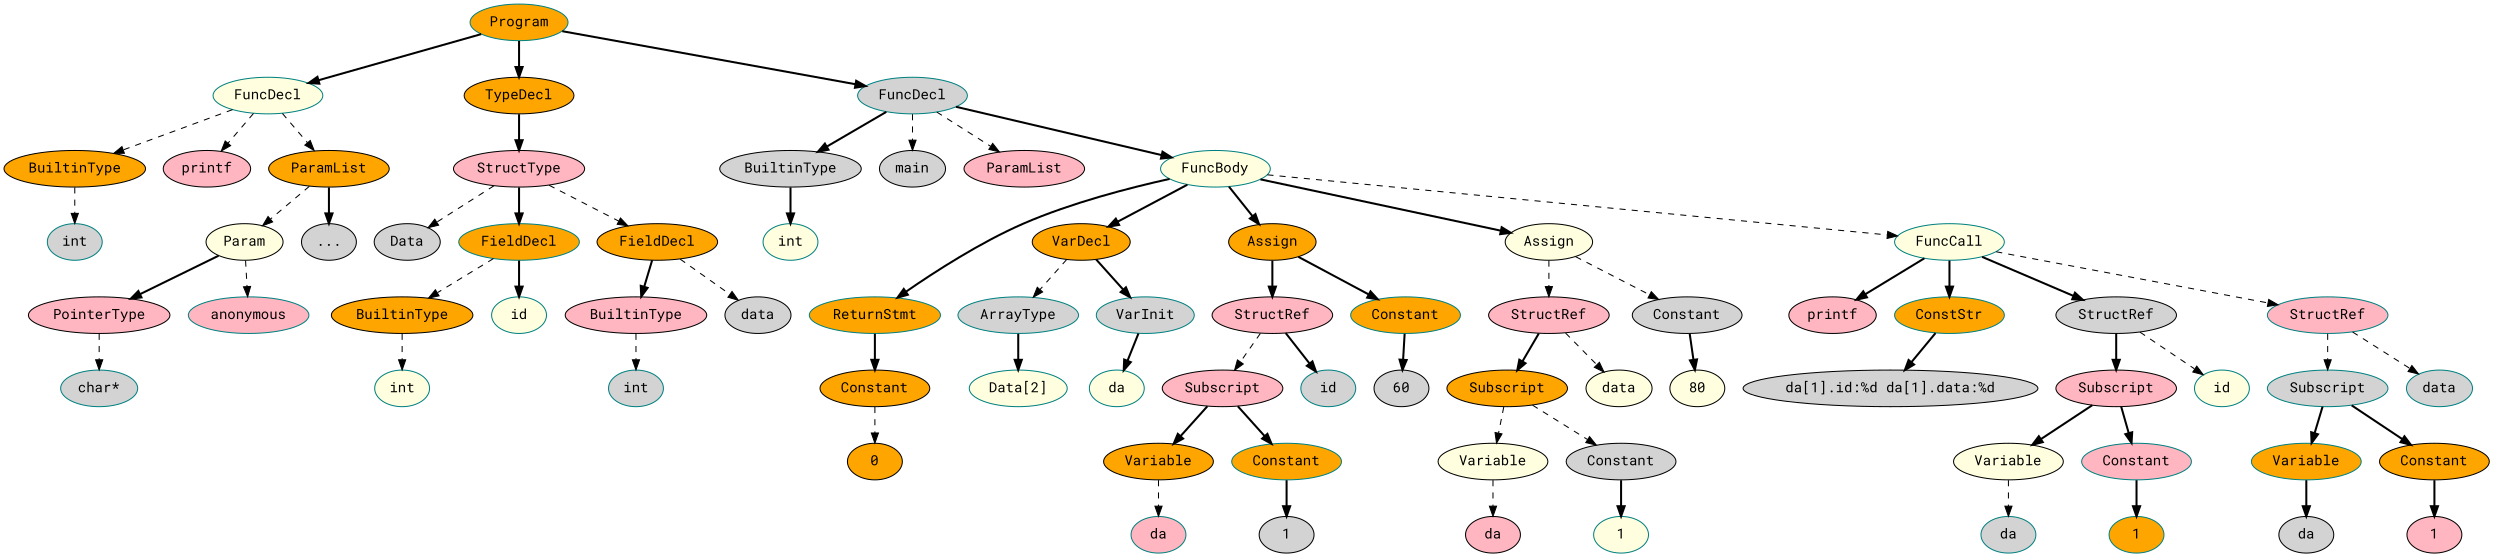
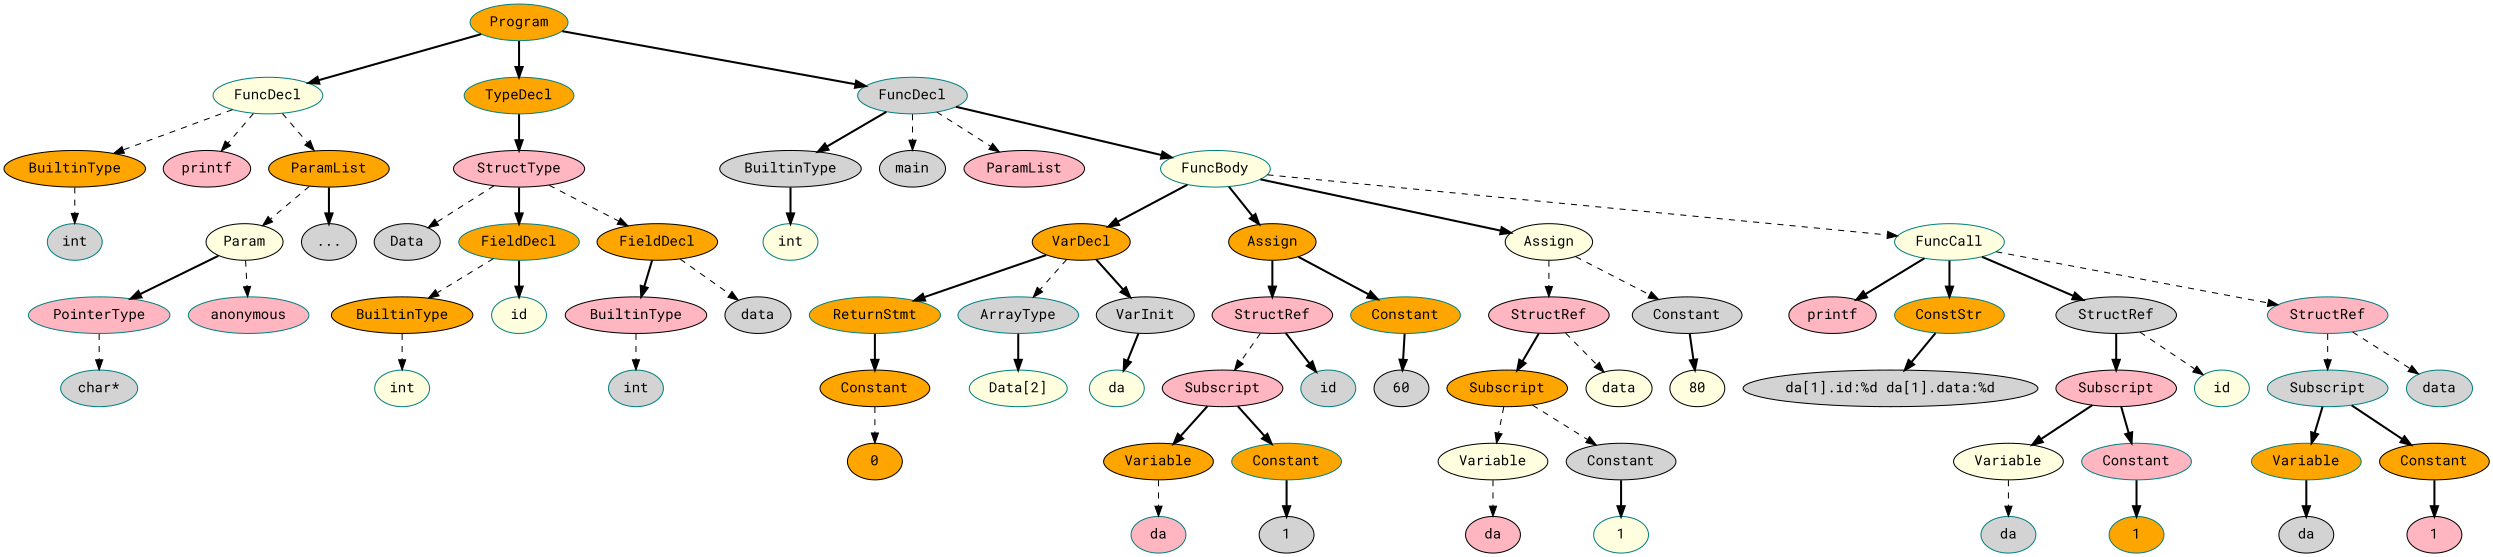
node "TypeDecl": color black -> teal
edge "FuncBody" -> "ReturnStmt": now "VarDecl" -> "ReturnStmt"
node "PointerType": color black -> teal
node "VarInit": color teal -> black
